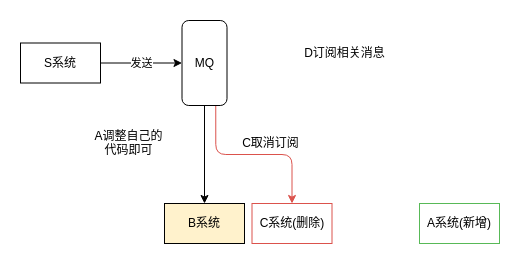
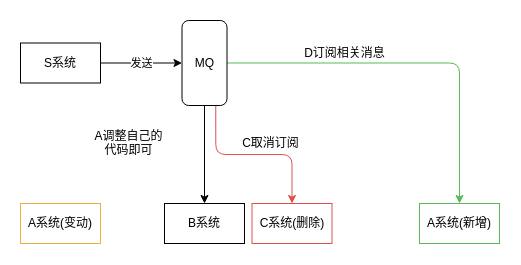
edge "MQ" -> "A系统(新增)": added
node "A系统(变动)": added
node "B系统": fillcolor #fff2cc -> #ffffff
